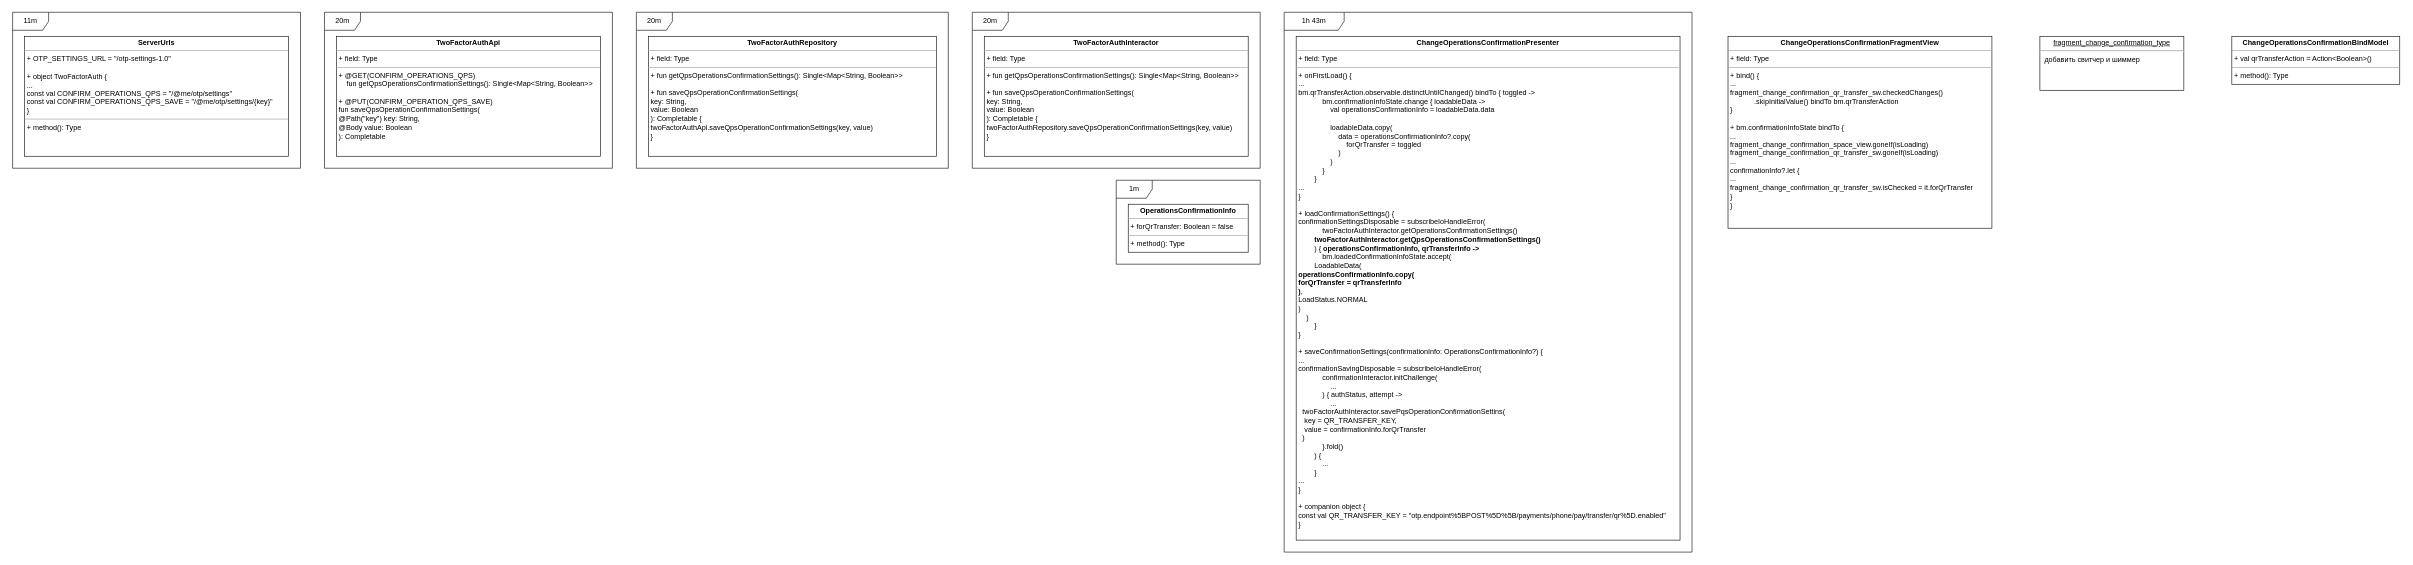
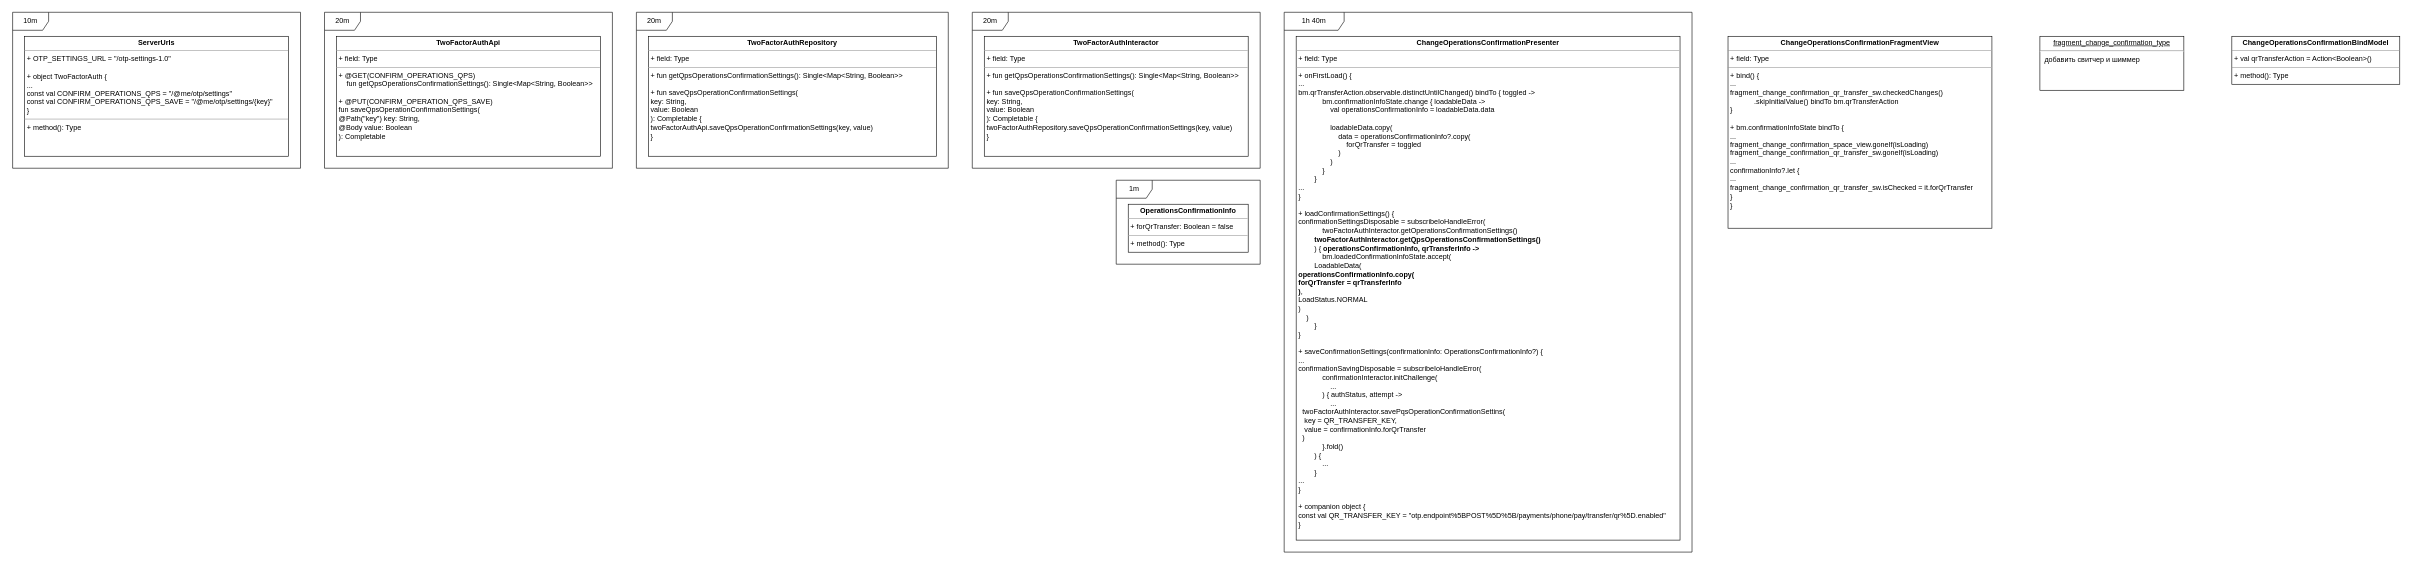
node "11m": label "11m" -> "10m"
node "1h 43m": label "1h 43m" -> "1h 40m"
